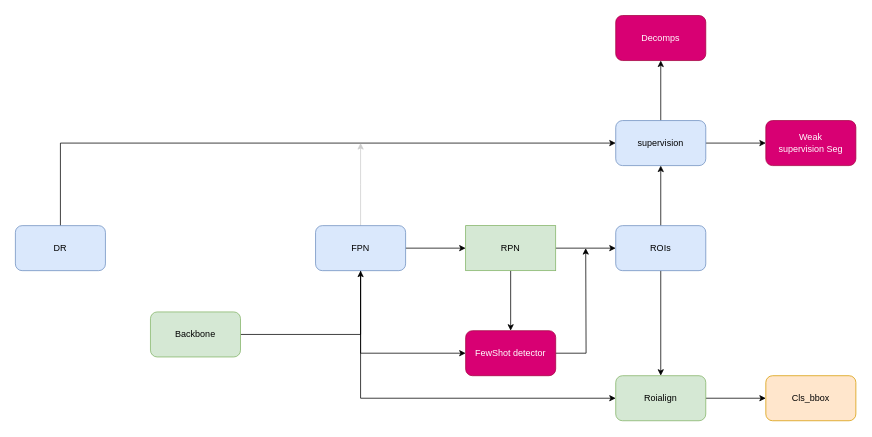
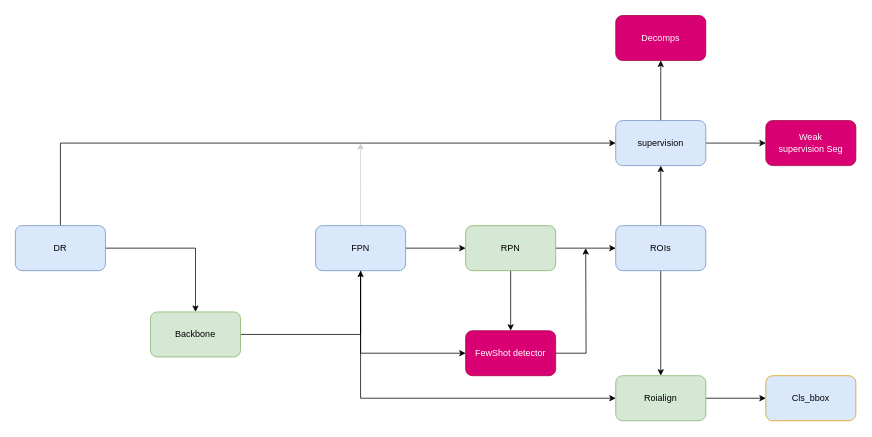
node "RPN": shape rectangle -> rounded rectangle
edge "DR" -> "Backbone": added
node "Cls_bbox": fillcolor #ffe6cc -> #dae8fc
